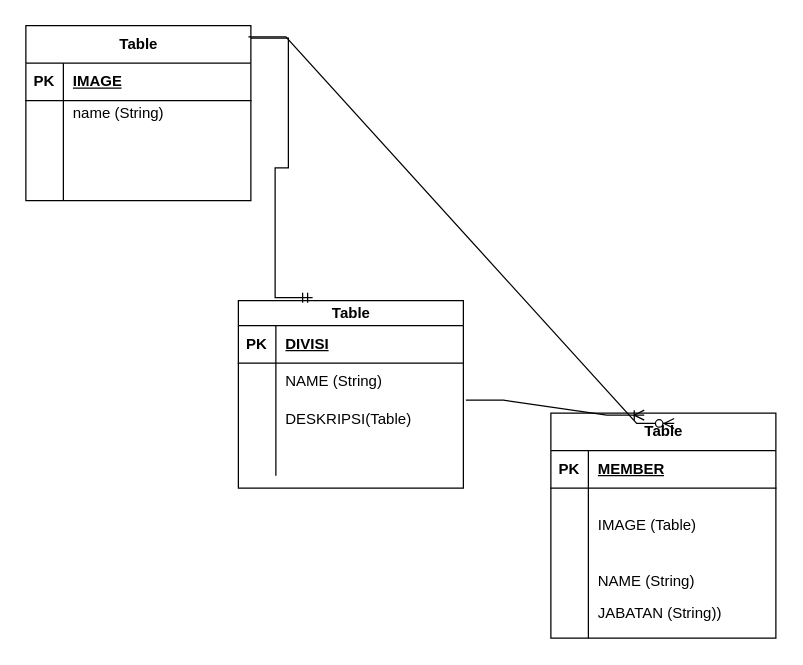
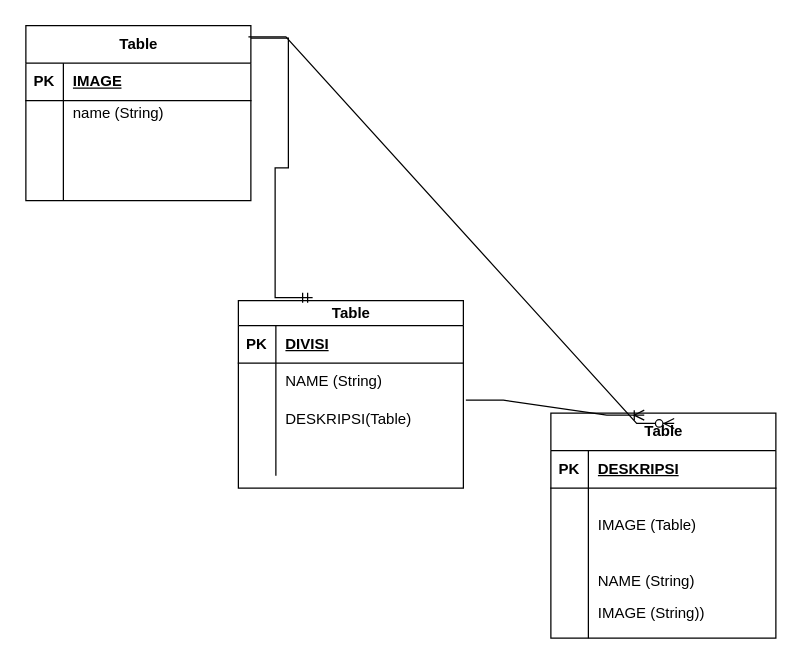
node "MEMBER": label "MEMBER" -> "DESKRIPSI"
node "JABATAN (String))": label "JABATAN (String))" -> "IMAGE (String))"
